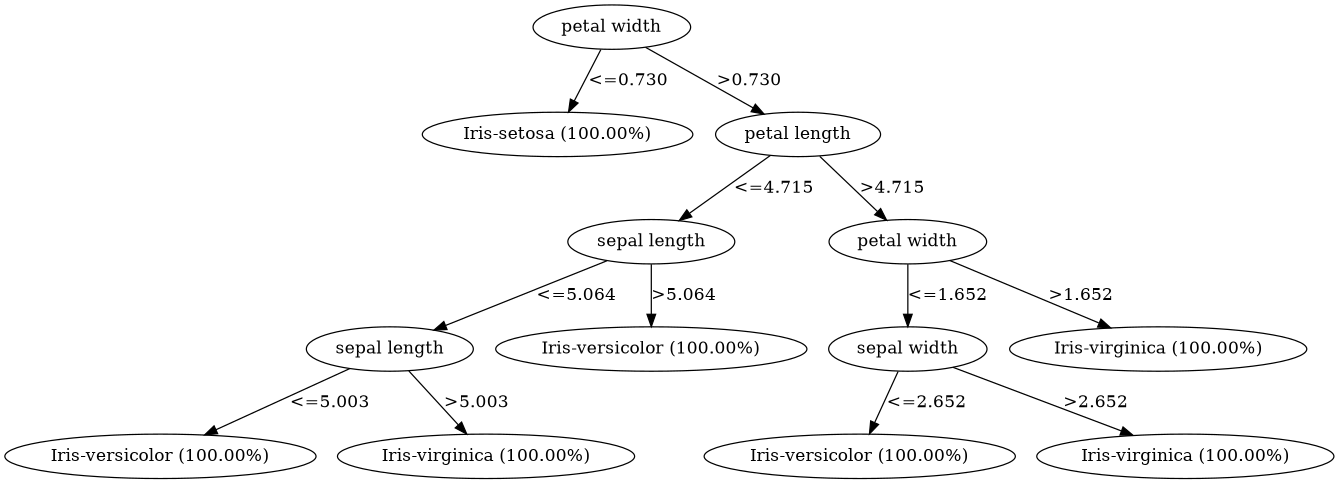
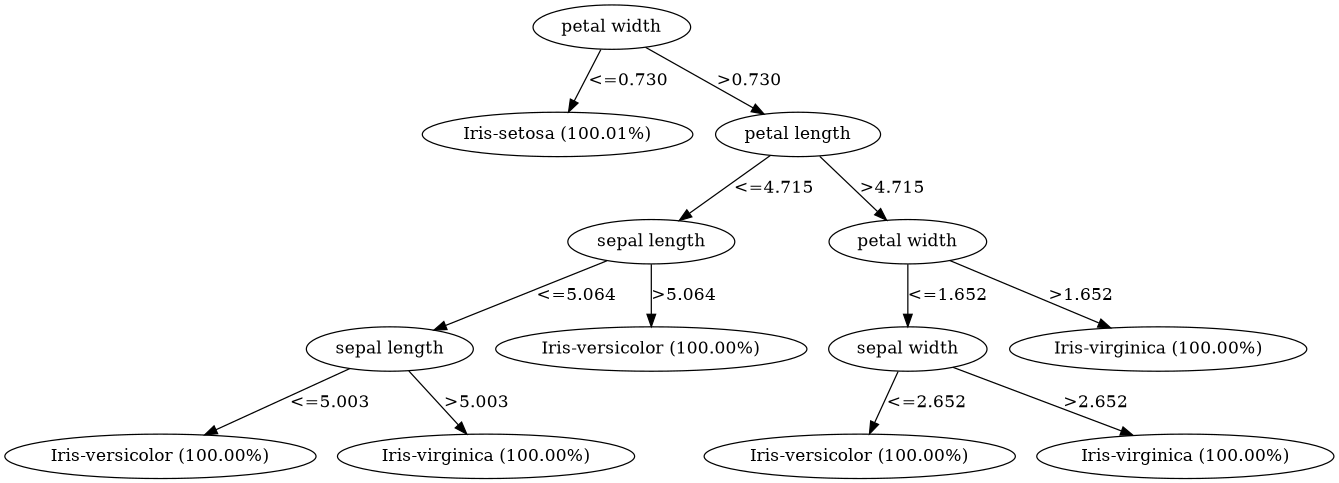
node "Iris-setosa (100.00%)": label "Iris-setosa (100.00%)" -> "Iris-setosa (100.01%)"
